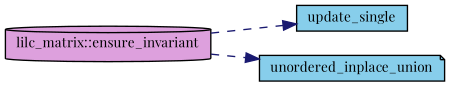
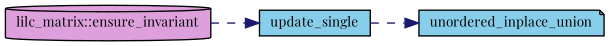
edge "lilc_matrix::ensure_invariant" -> "unordered_inplace_union": now "update_single" -> "unordered_inplace_union"
